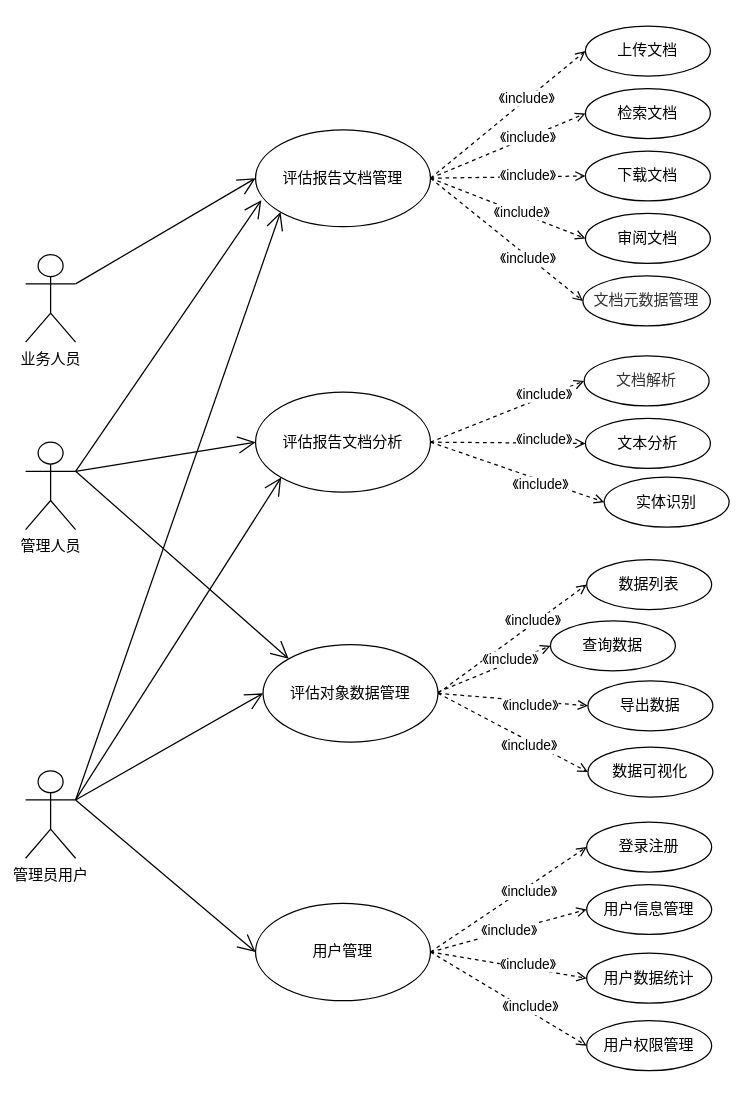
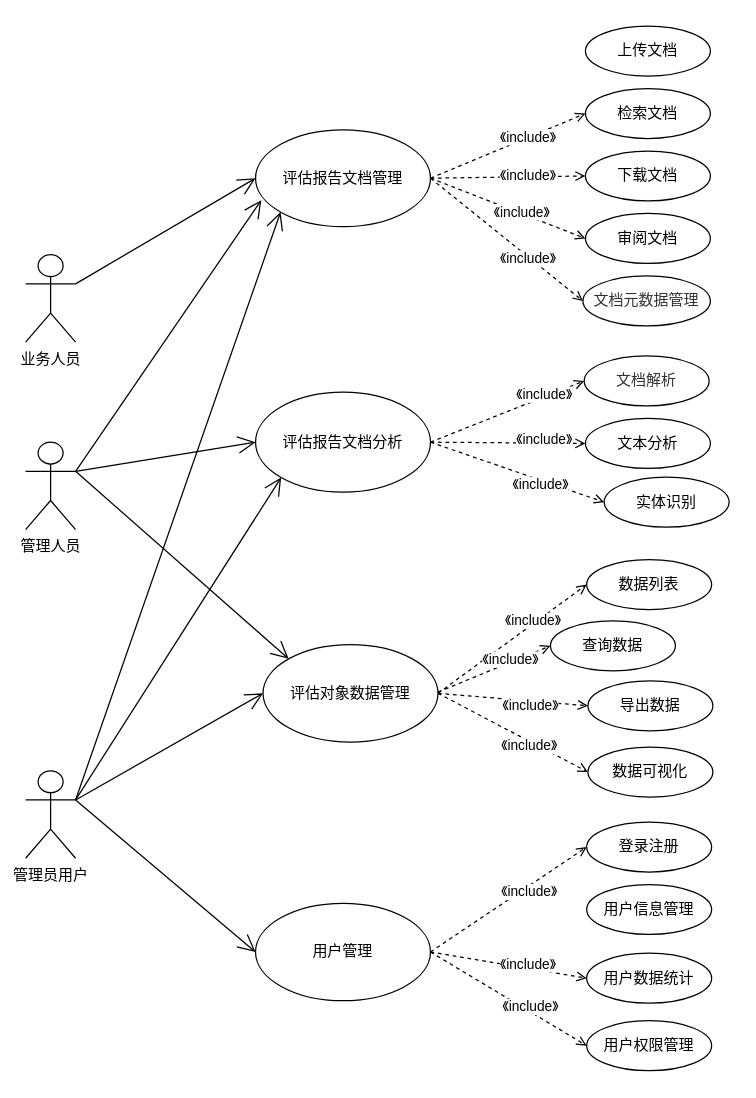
edge "评估报告文档管理" -> "上传文档": removed, label "《include》"
edge "用户管理" -> "用户信息管理": removed, label "《include》"
